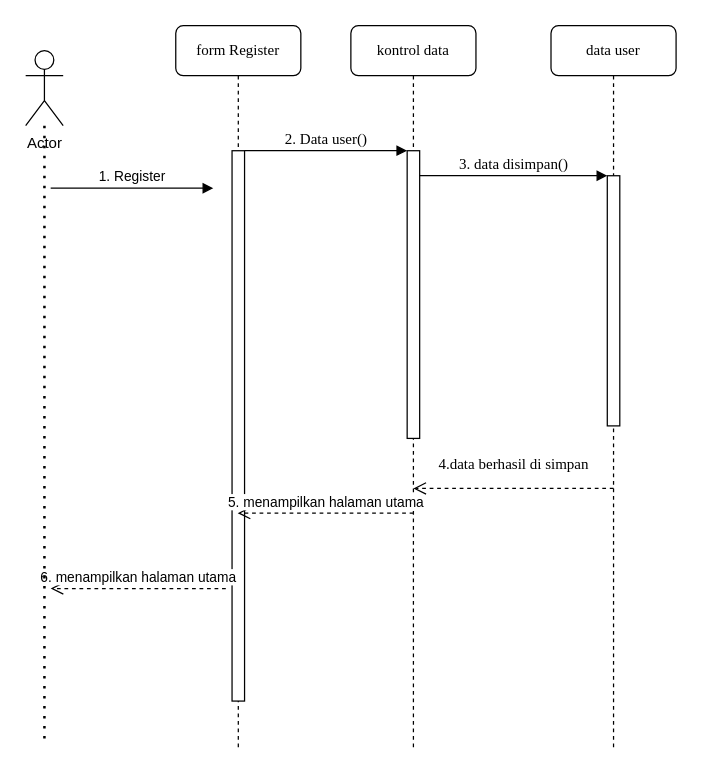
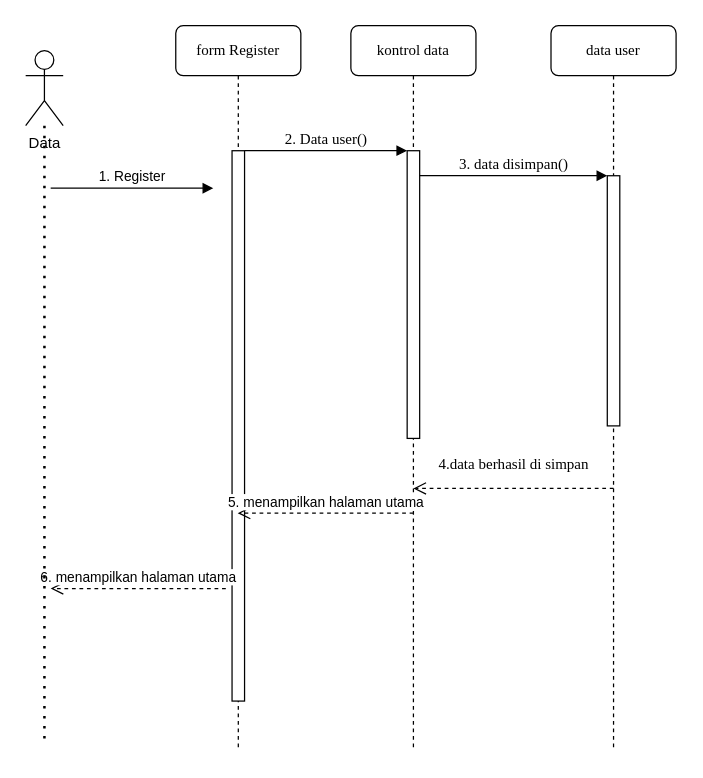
node "Actor": label "Actor" -> "Data"
